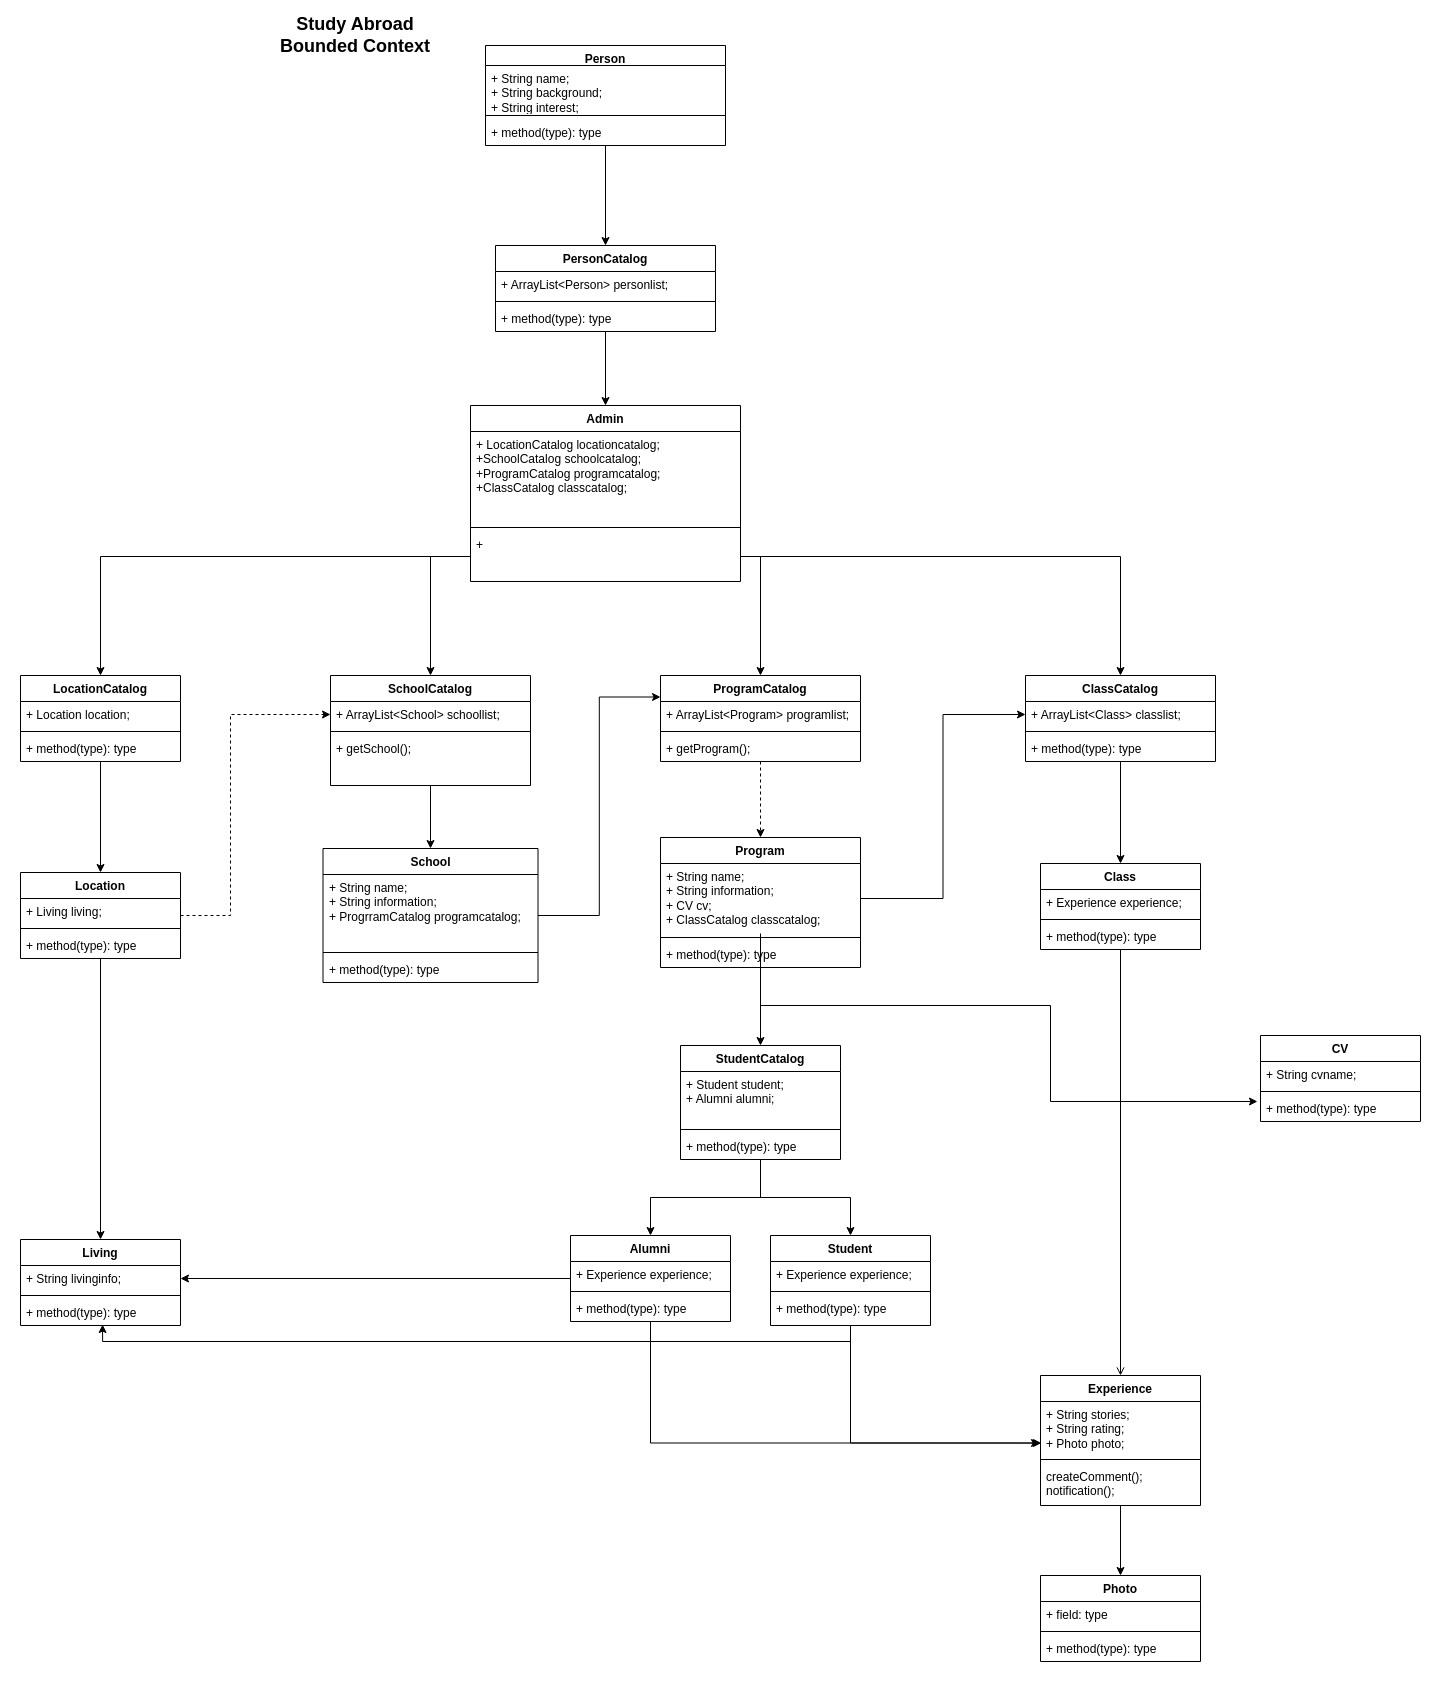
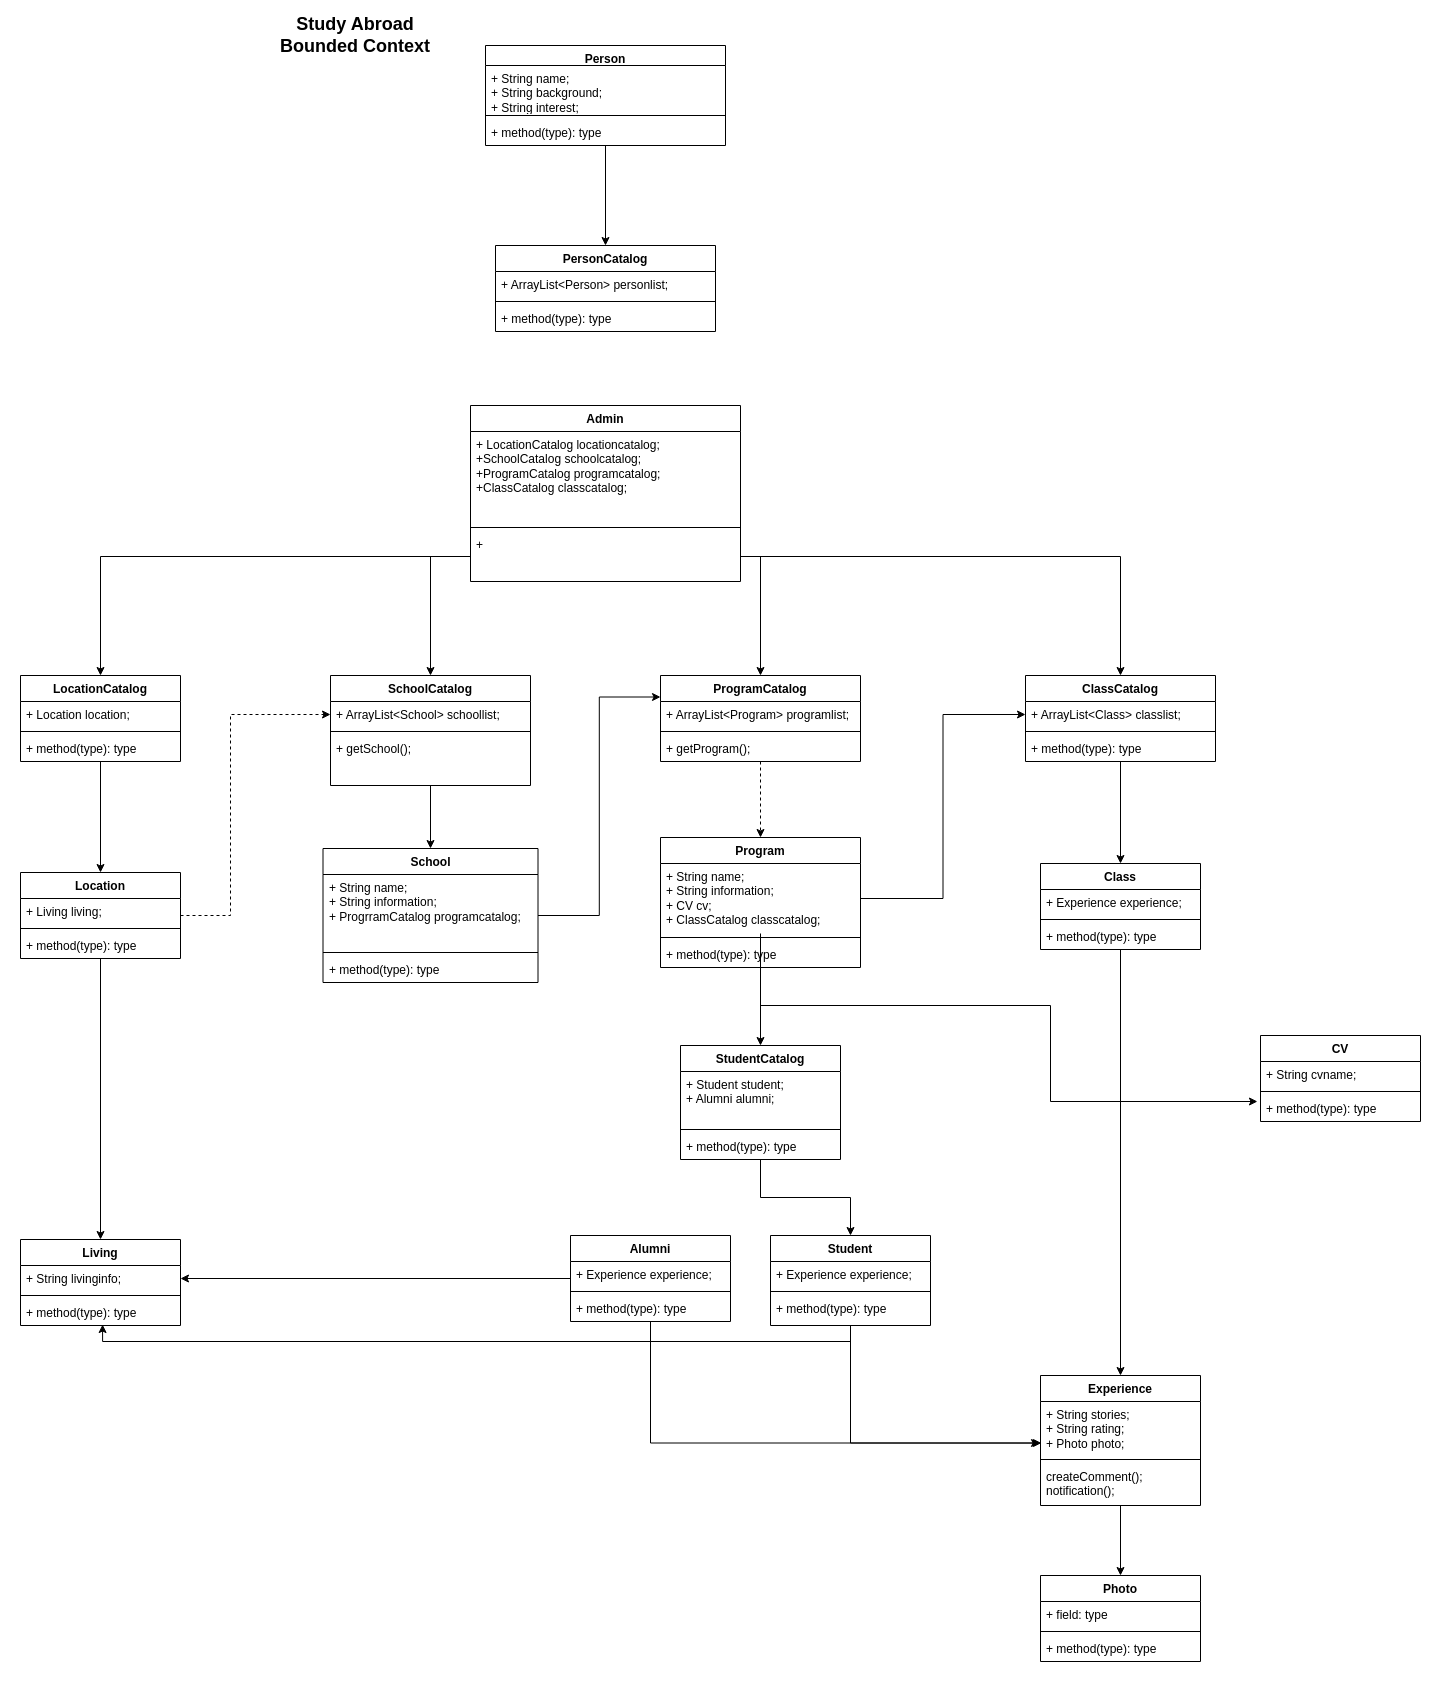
edge "PersonCatalog" -> "Admin": removed
edge "StudentCatalog" -> "Alumni": removed
edge "Class" -> "Experience": arrowhead open -> classic
